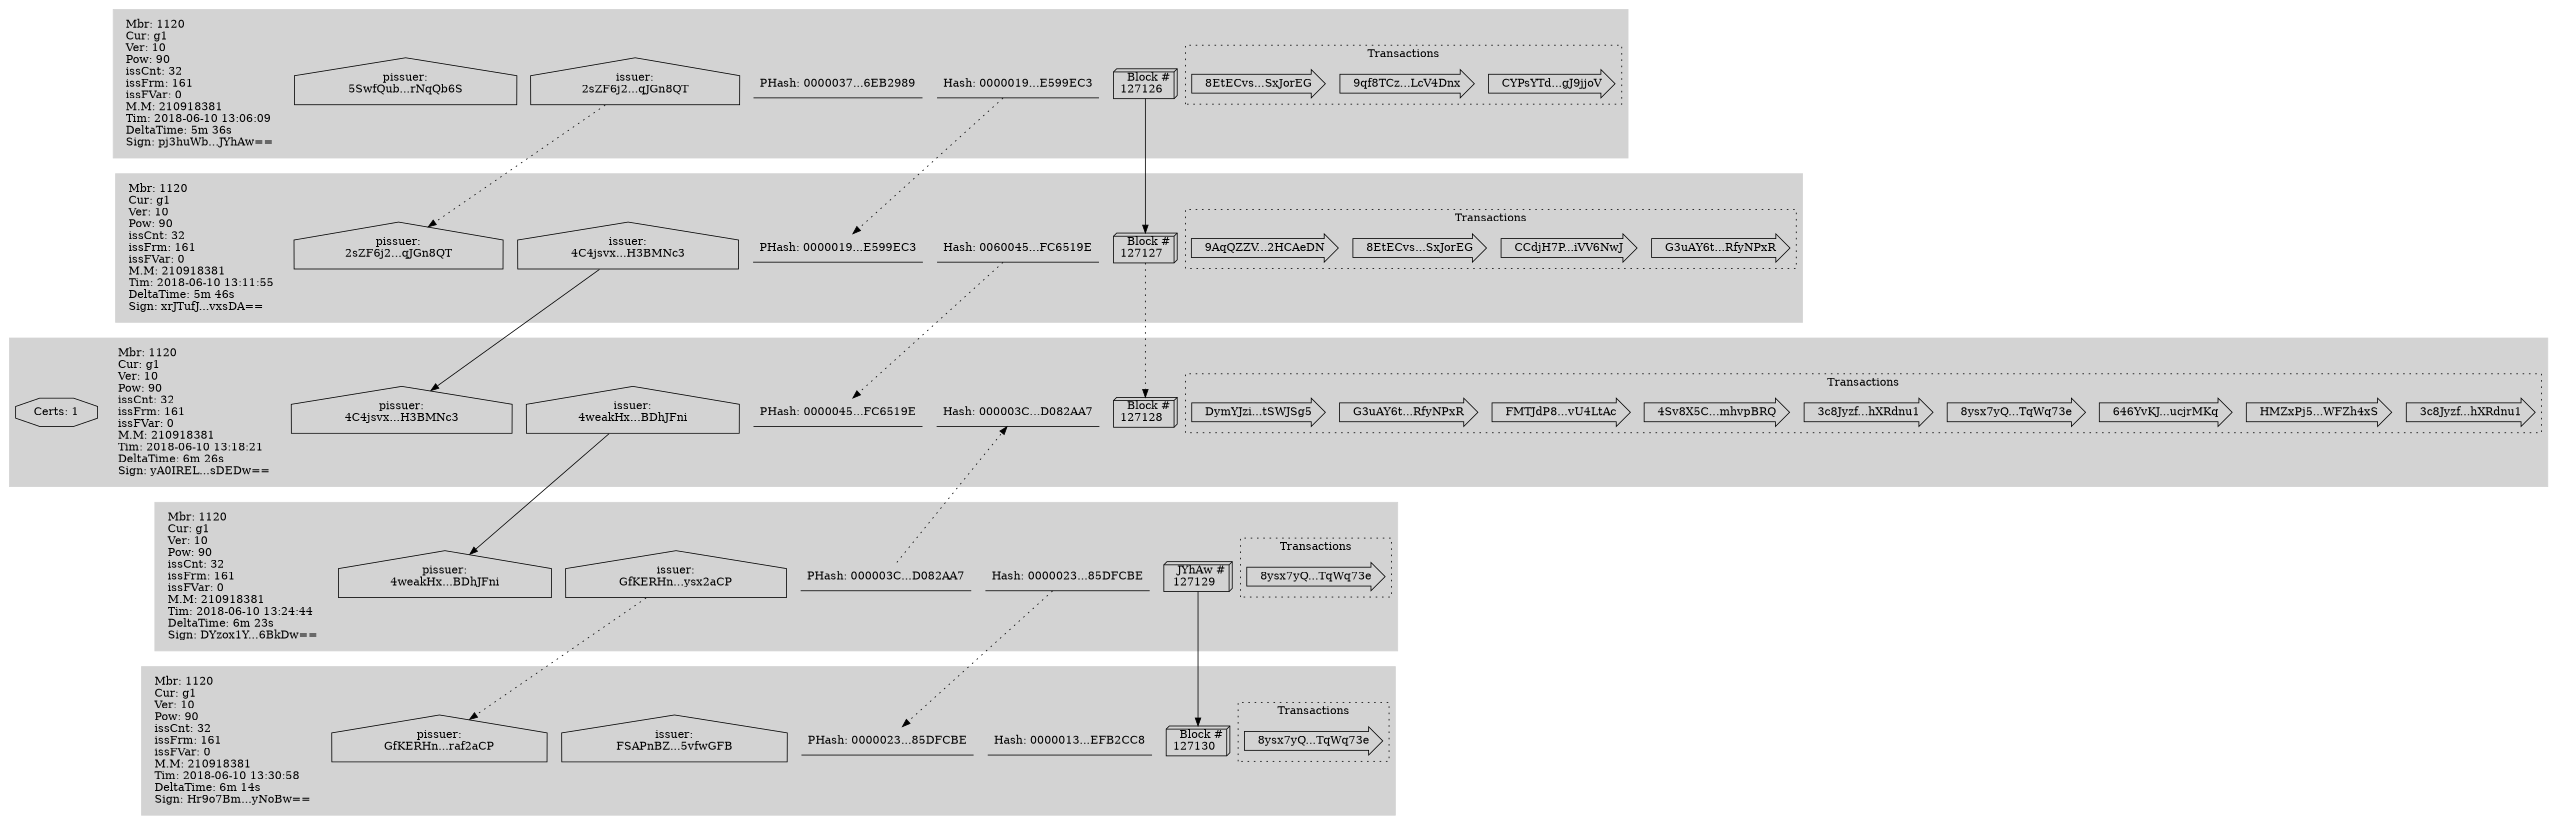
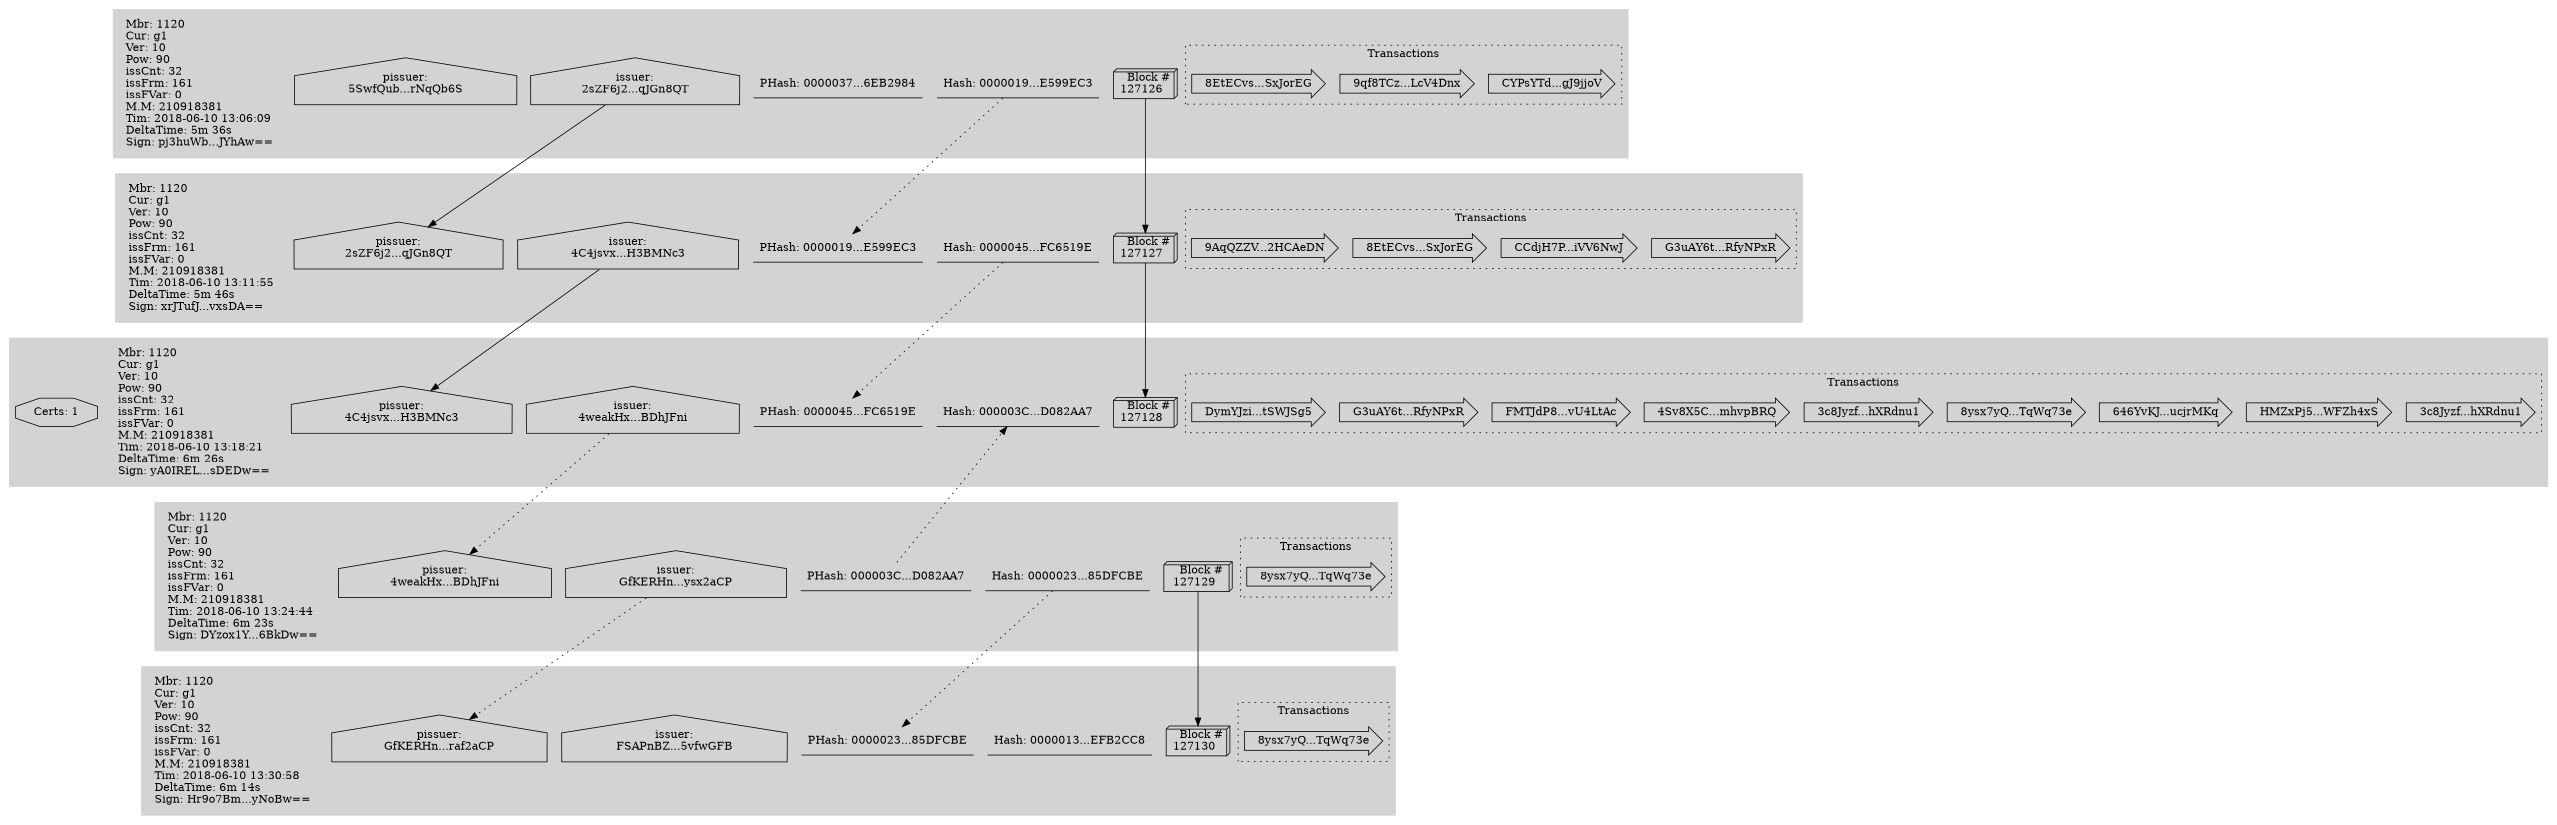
node "PHash: 0000037...6EB2989": label "PHash: 0000037...6EB2989" -> "PHash: 0000037...6EB2984"
edge "issuer: 2sZF6j2...qJGn8QT" -> "pissuer: 2sZF6j2...qJGn8QT": style dotted -> solid
node "Hash: 0060045...FC6519E": label "Hash: 0060045...FC6519E" -> "Hash: 0000045...FC6519E"
edge "Block # 127127" -> "Block # 127128": style dotted -> solid
edge "issuer: 4weakHx...BDhJFni" -> "pissuer: 4weakHx...BDhJFni": style solid -> dotted
node "JYhAw # 127129": label "JYhAw # 127129" -> "Block # 127129"
